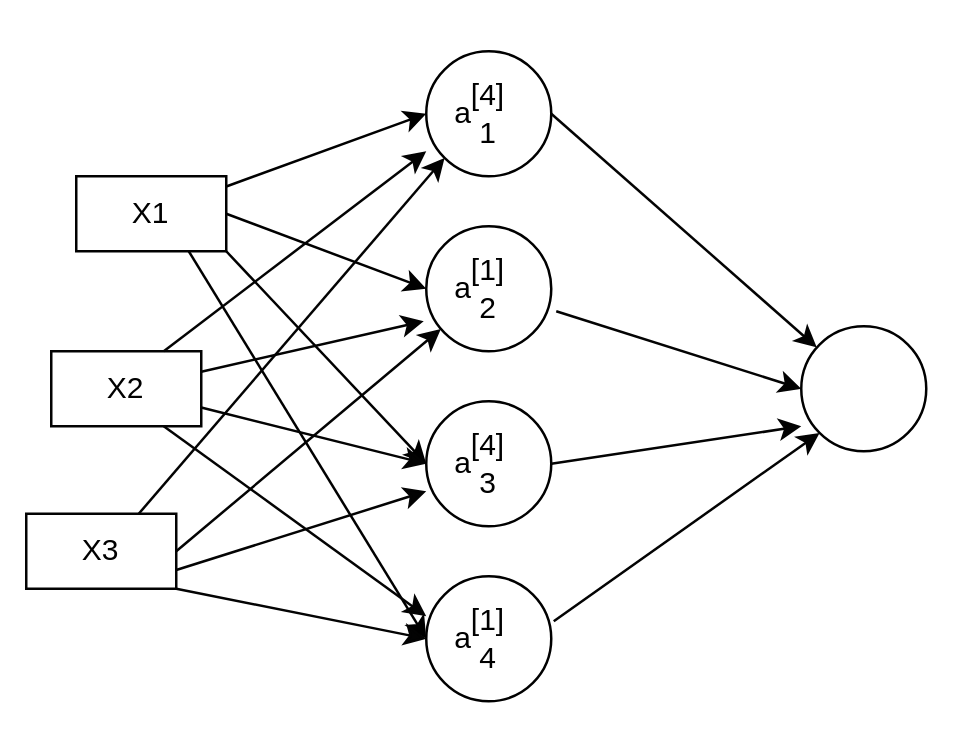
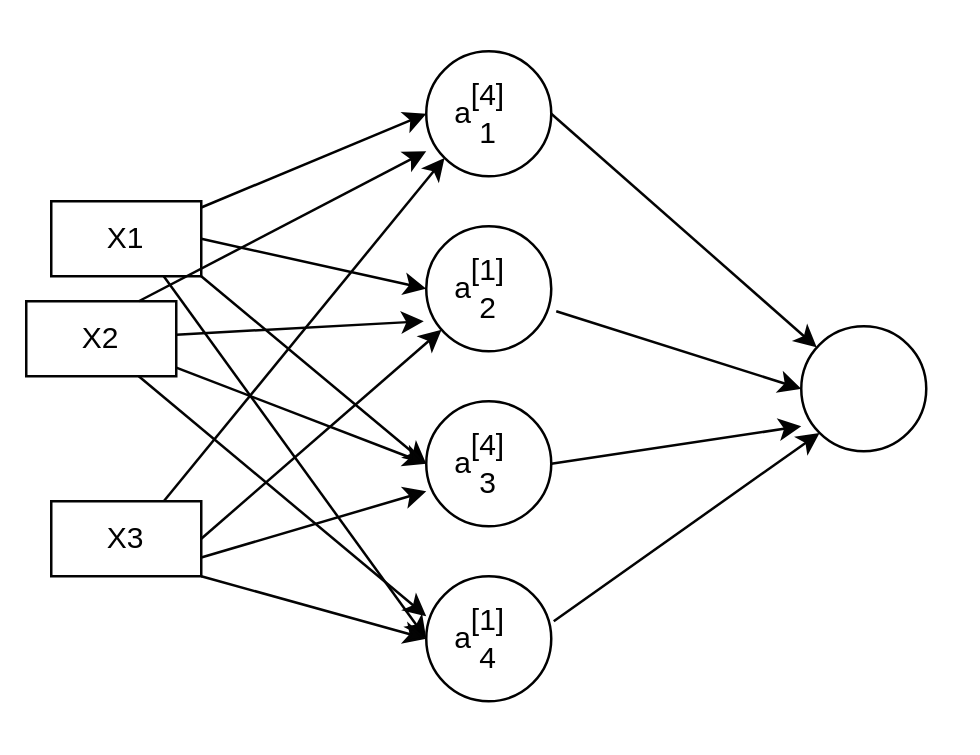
node "X1": moved (151, 214) -> (126, 239)
node "X2": moved (126, 389) -> (101, 339)
node "X3": moved (101, 551) -> (126, 539)
